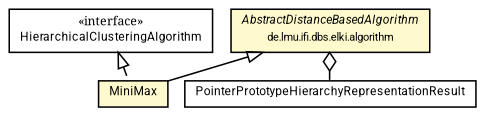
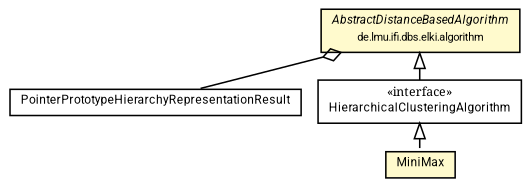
edge "MiniMax" -> "AbstractDistanceBasedAlgorithm": now "HierarchicalClusteringAlgorithm" -> "AbstractDistanceBasedAlgorithm"
